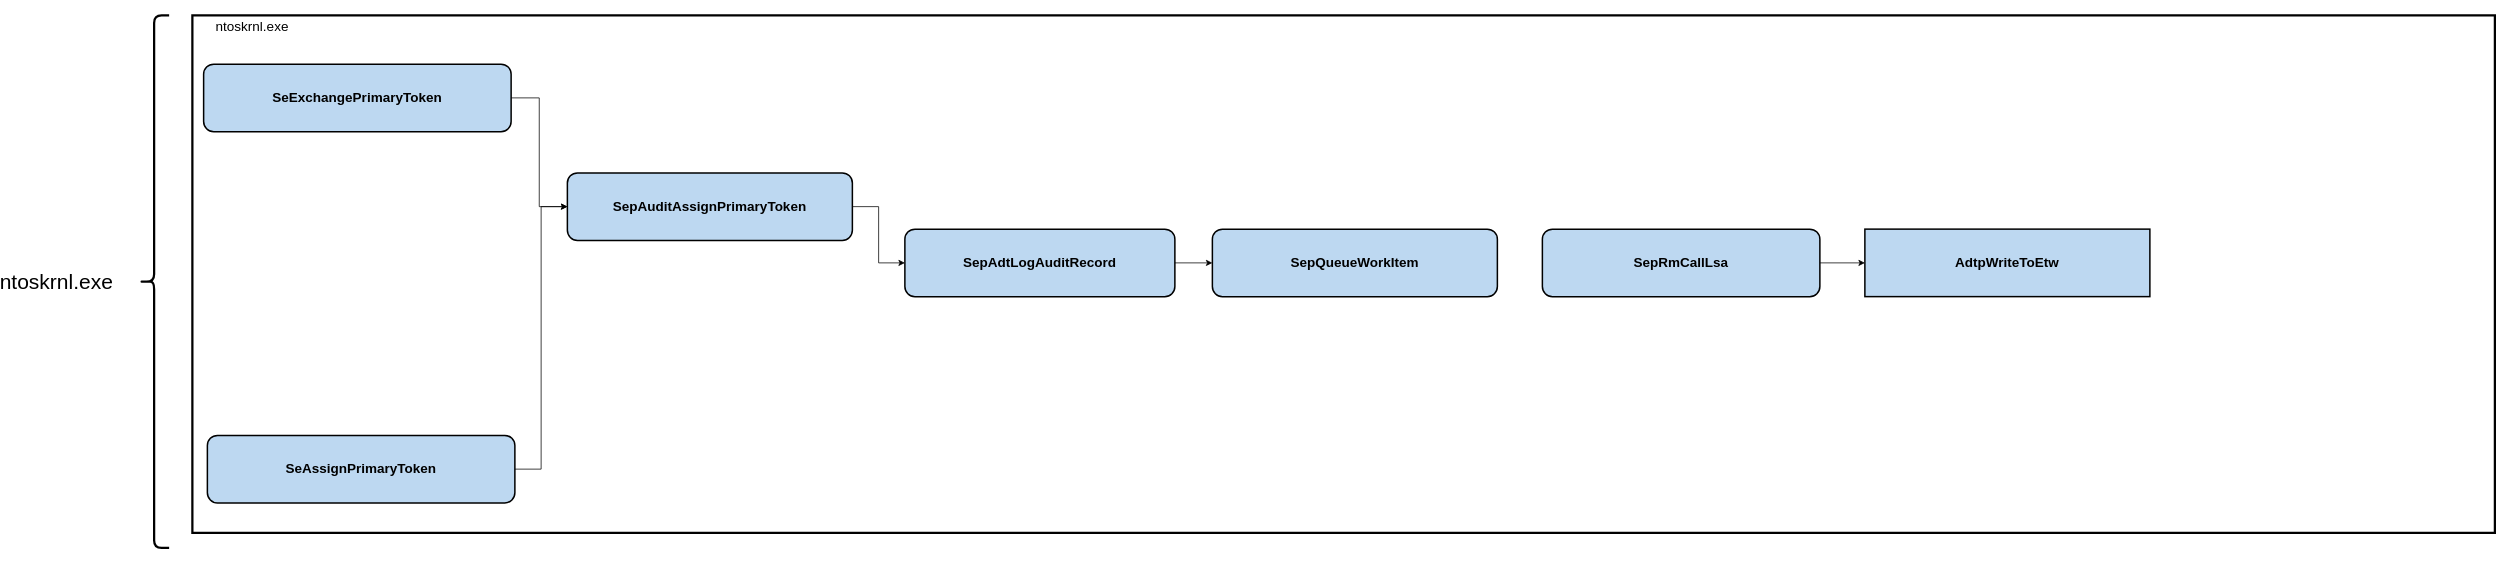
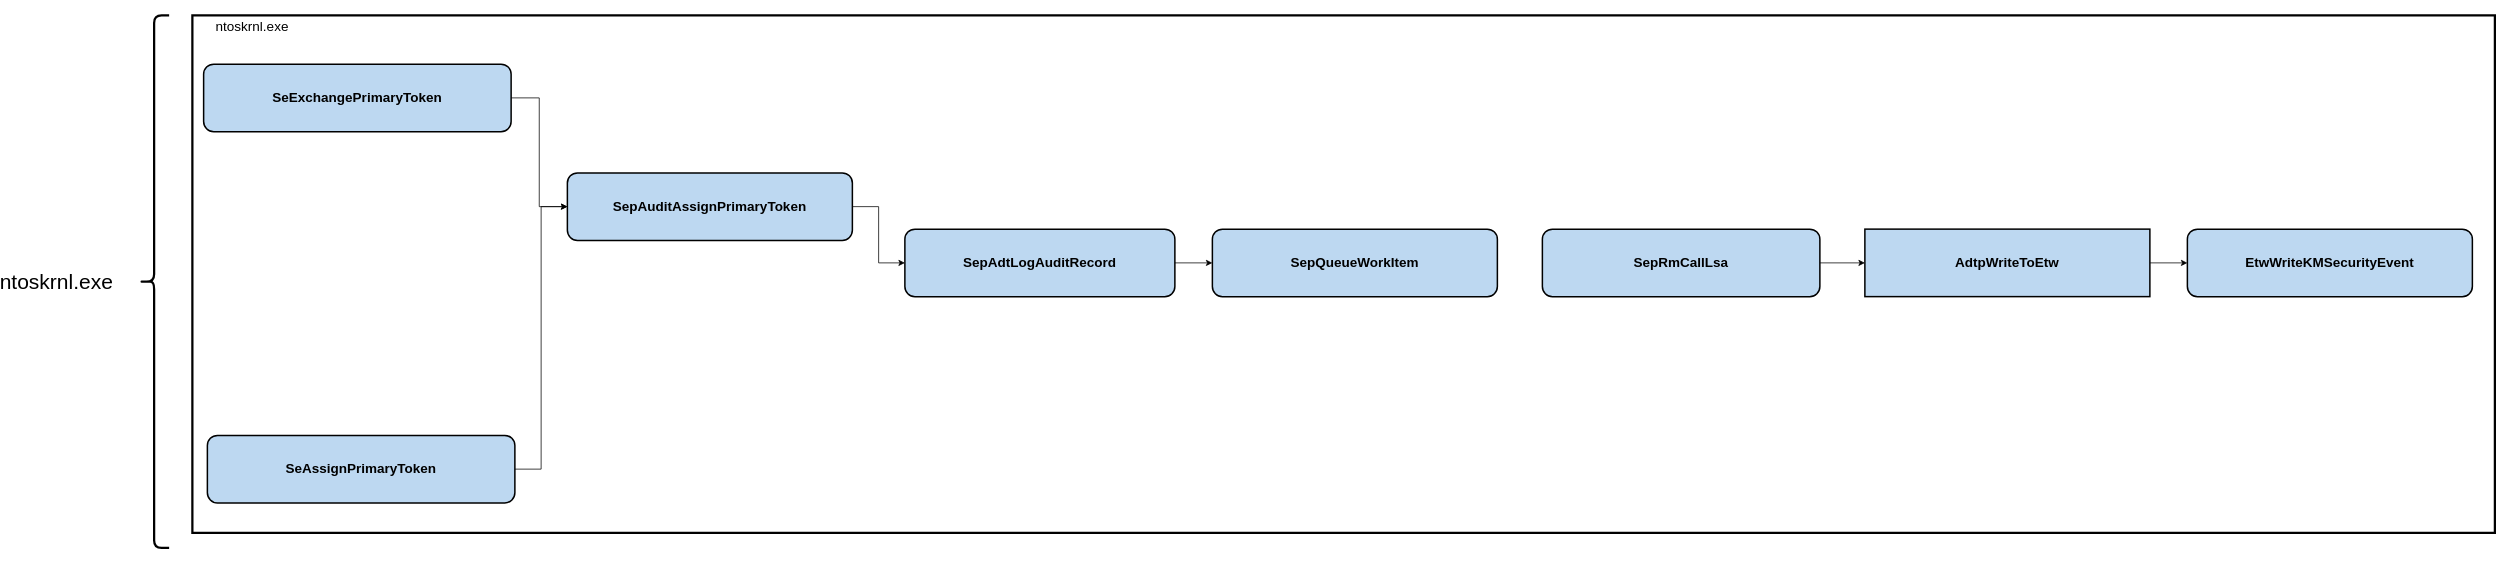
edge "AdtpWriteToEtw" -> "EtwWriteKMSecurityEvent": added
node "EtwWriteKMSecurityEvent": added
